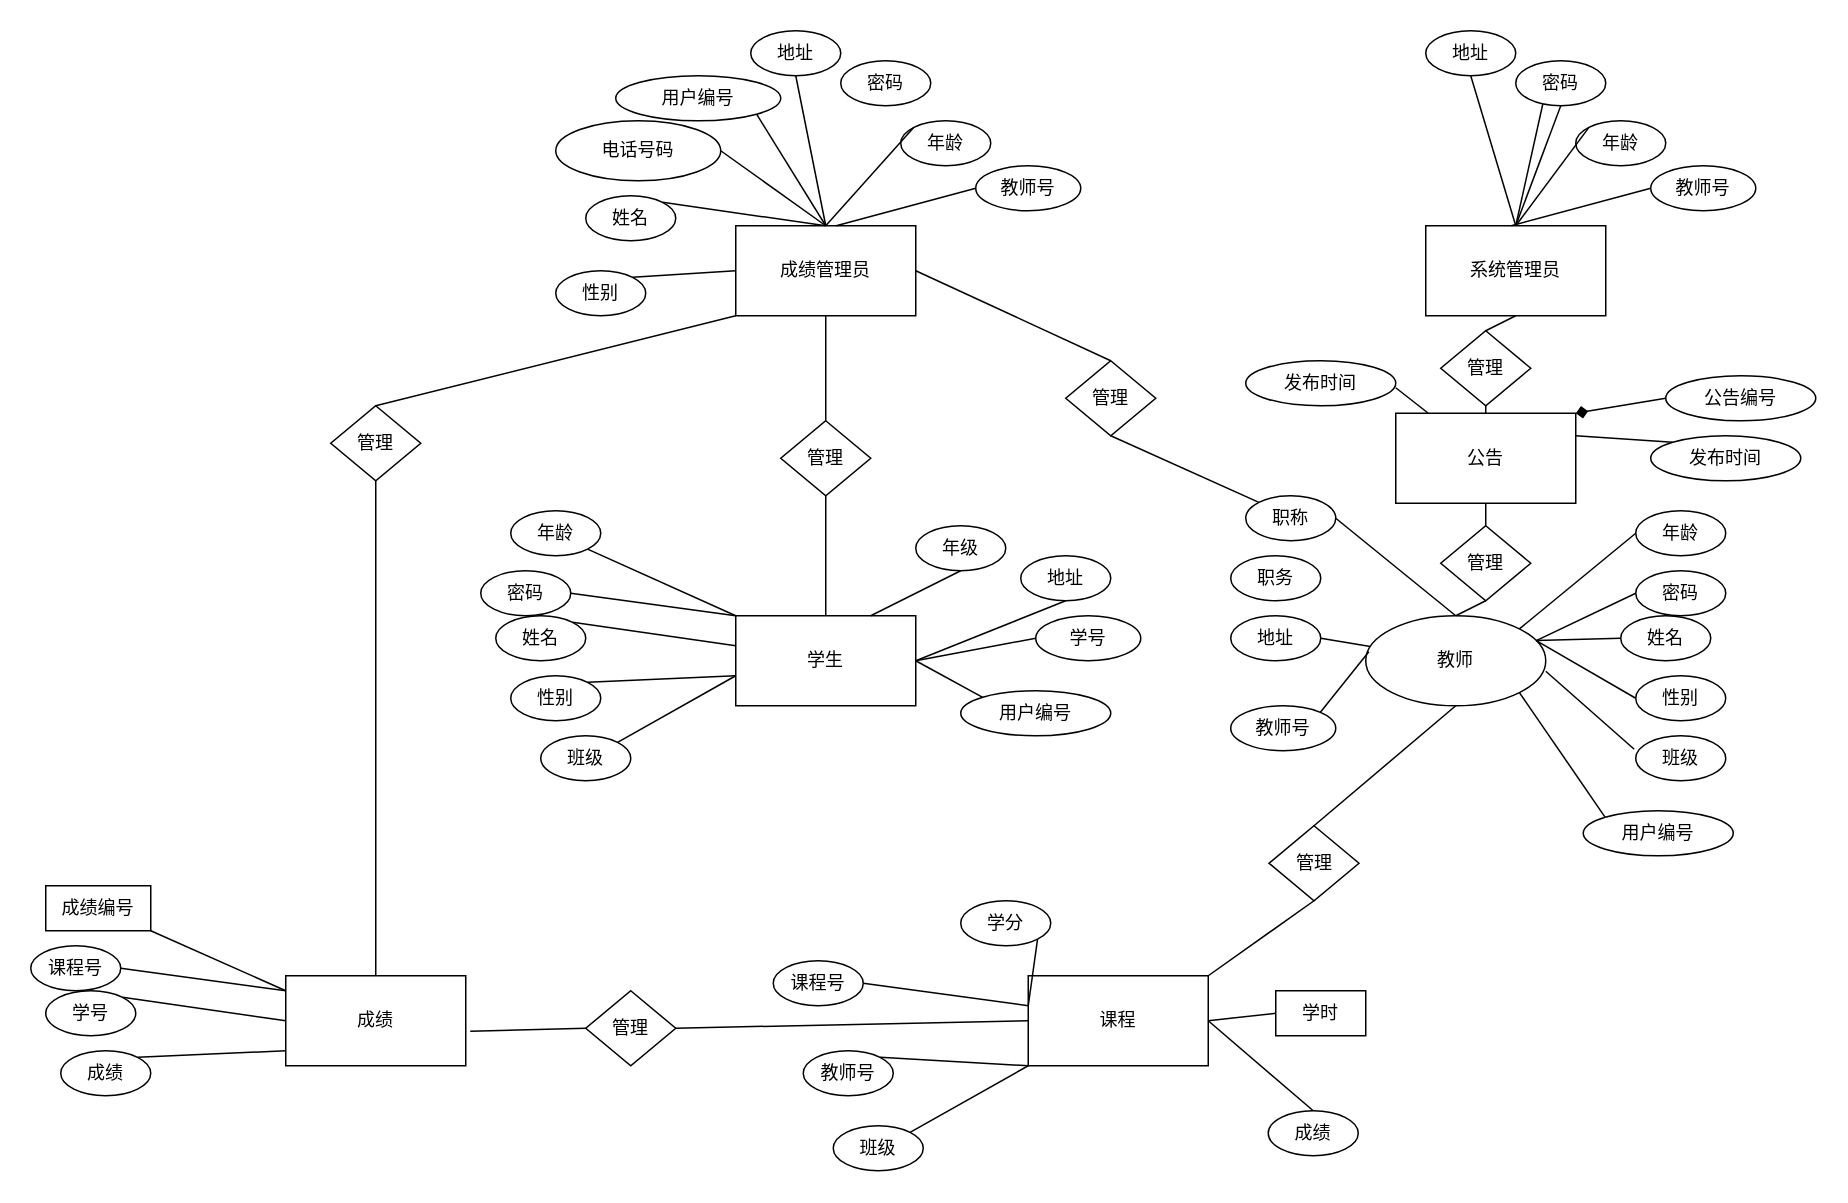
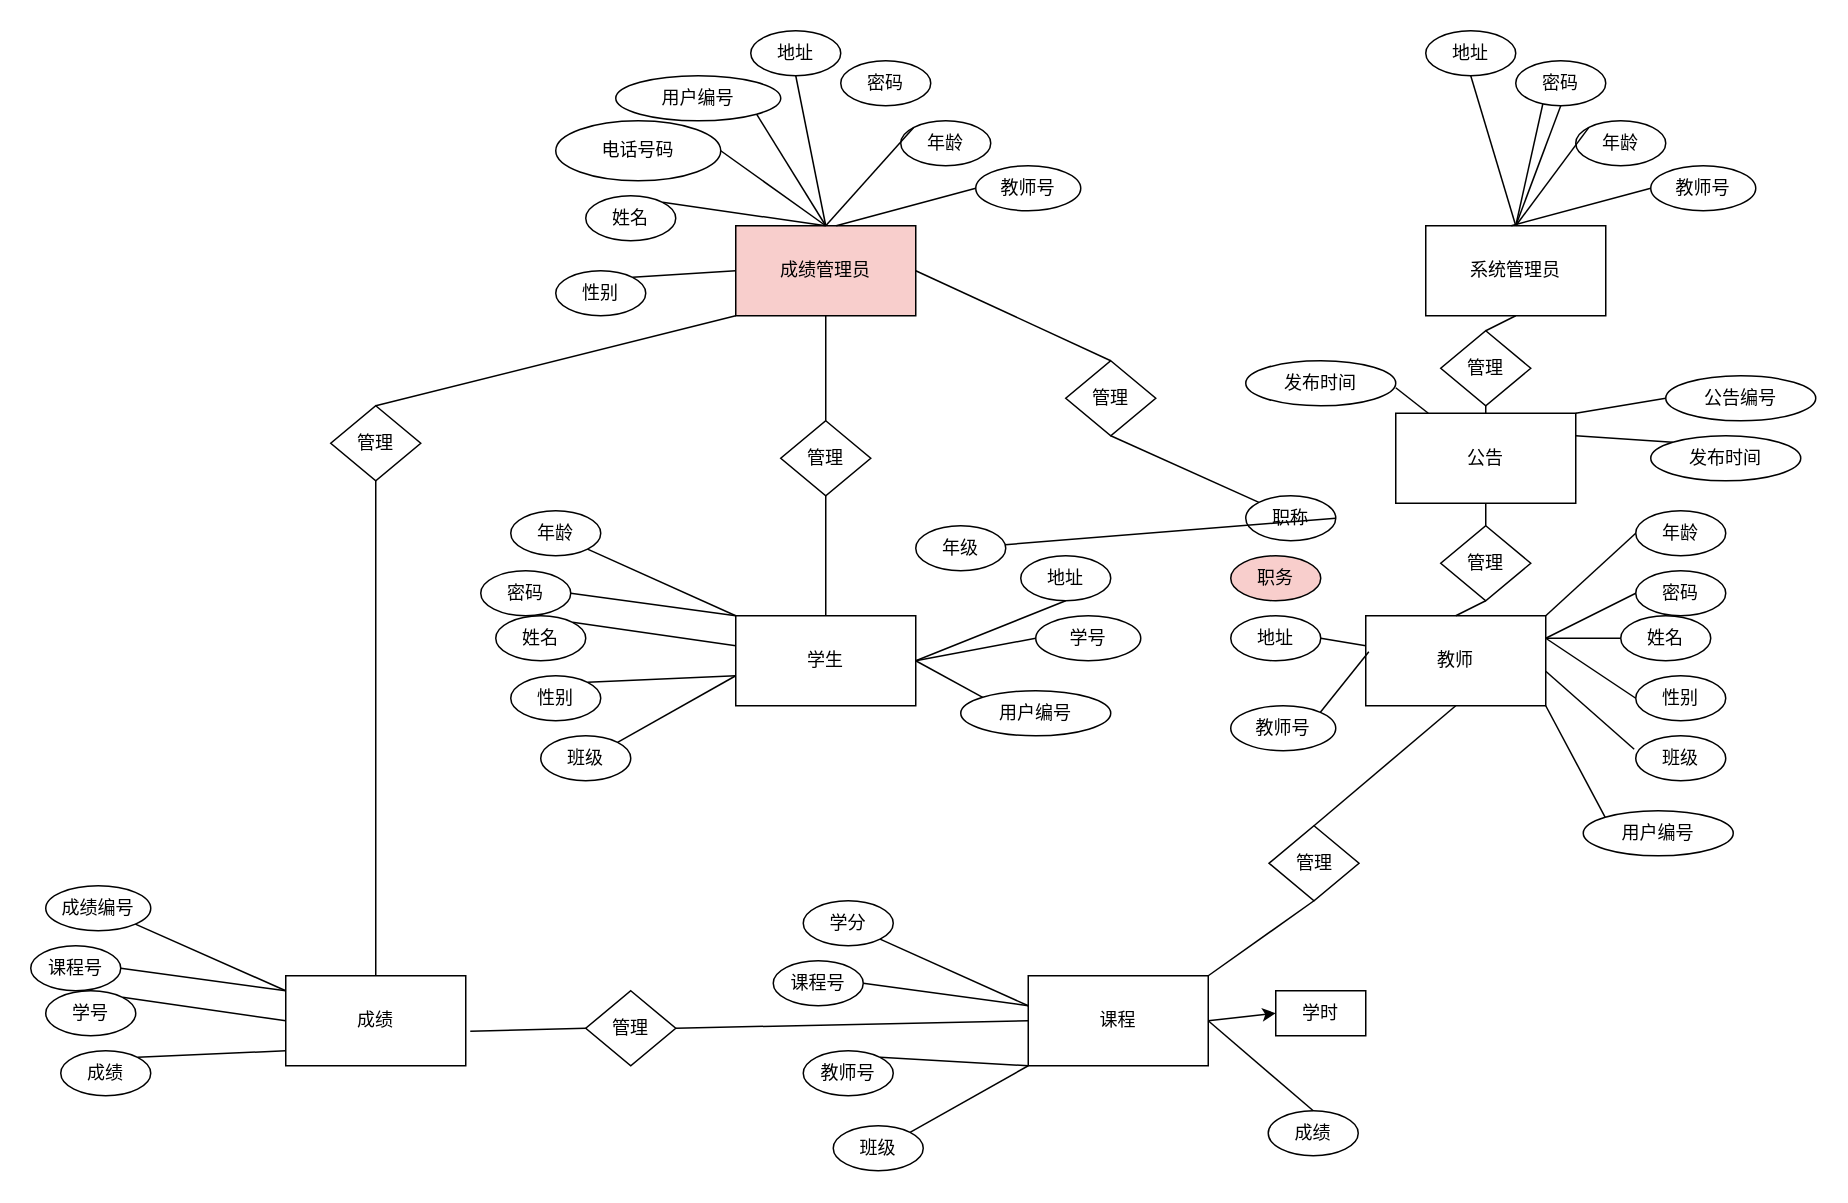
node "成绩管理员": fillcolor #ffffff -> #f8cecc
edge "公告编号" -> "公告": arrowhead diamond -> none
edge "职称" -- "教师": now "职称" -- "年级"
node "职务": fillcolor #ffffff -> #f8cecc
edge "年级" -- "学生": removed
node "教师": shape ellipse -> rectangle
node "成绩编号": shape rectangle -> ellipse
node "学分": moved (1006, 923) -> (848, 923)
edge "学时" -- "课程": arrowhead none -> classic
